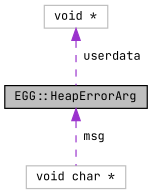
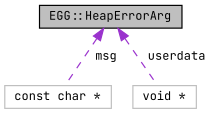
edge "EGG::HeapErrorArg" -> "void *": reversed
node "void char *": label "void char *" -> "const char *"
